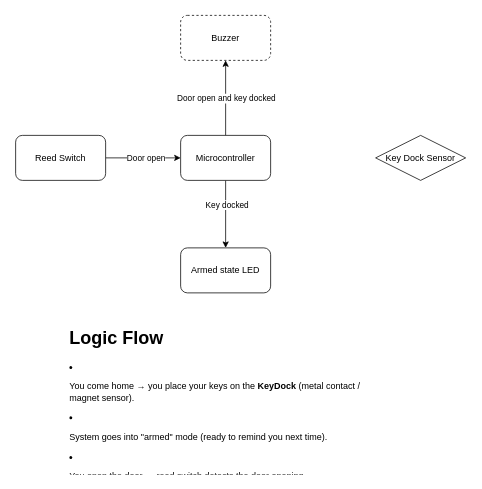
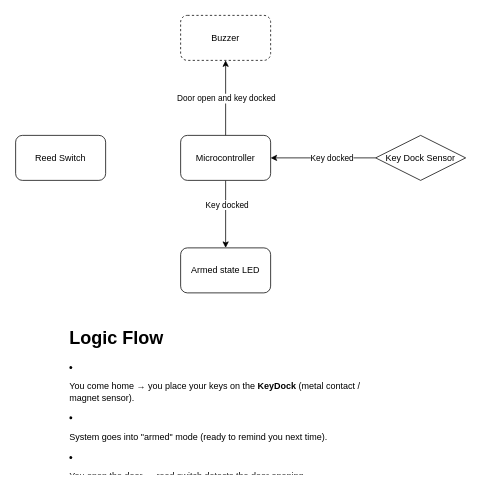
edge "Reed Switch" -> "Microcontroller": removed, label "Door open"
edge "Key Dock Sensor" -> "Microcontroller": added, label "Key docked"
